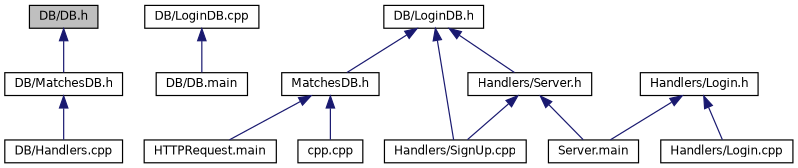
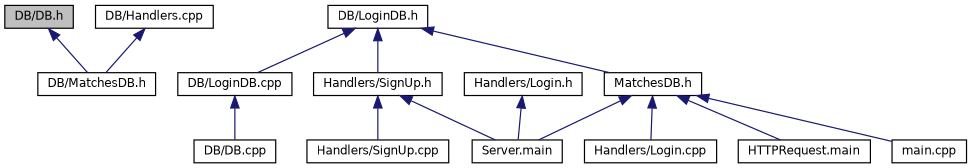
node "DB/DB.main": label "DB/DB.main" -> "DB/DB.cpp"
node "Handlers/Server.h": label "Handlers/Server.h" -> "Handlers/SignUp.h"
edge "Handlers/SignUp.cpp" -> "DB/LoginDB.h": now "DB/LoginDB.cpp" -> "DB/LoginDB.h"
edge "Server.main" -> "MatchesDB.h": added
edge "Handlers/Login.cpp" -> "Handlers/Login.h": now "Handlers/Login.cpp" -> "MatchesDB.h"
edge "DB/Handlers.cpp" -> "DB/MatchesDB.h": reversed
node "cpp.cpp": label "cpp.cpp" -> "main.cpp"
